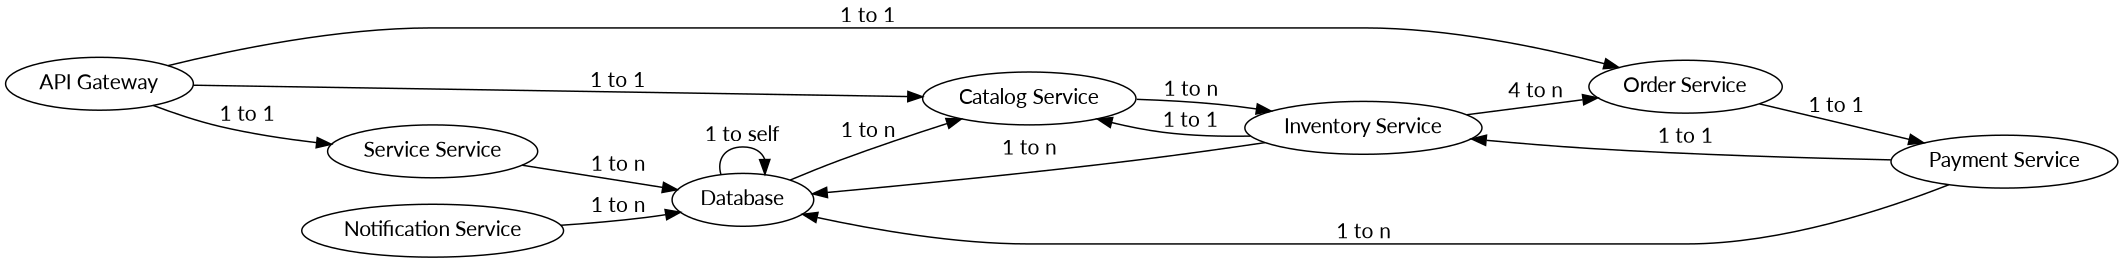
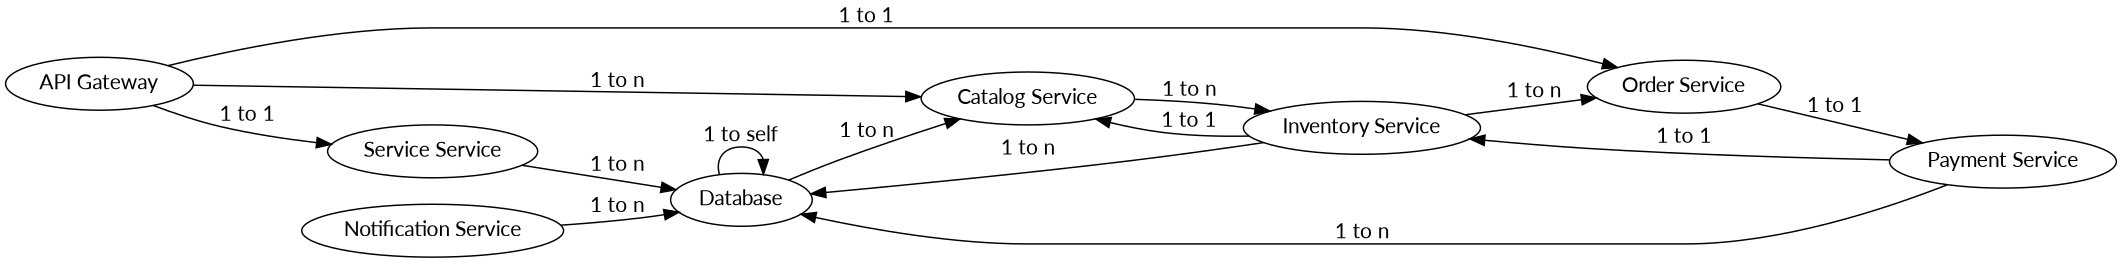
edge "API Gateway" -> "Catalog Service": label "1 to 1" -> "1 to n"
edge "Inventory Service" -> "Order Service": label "4 to n" -> "1 to n"
